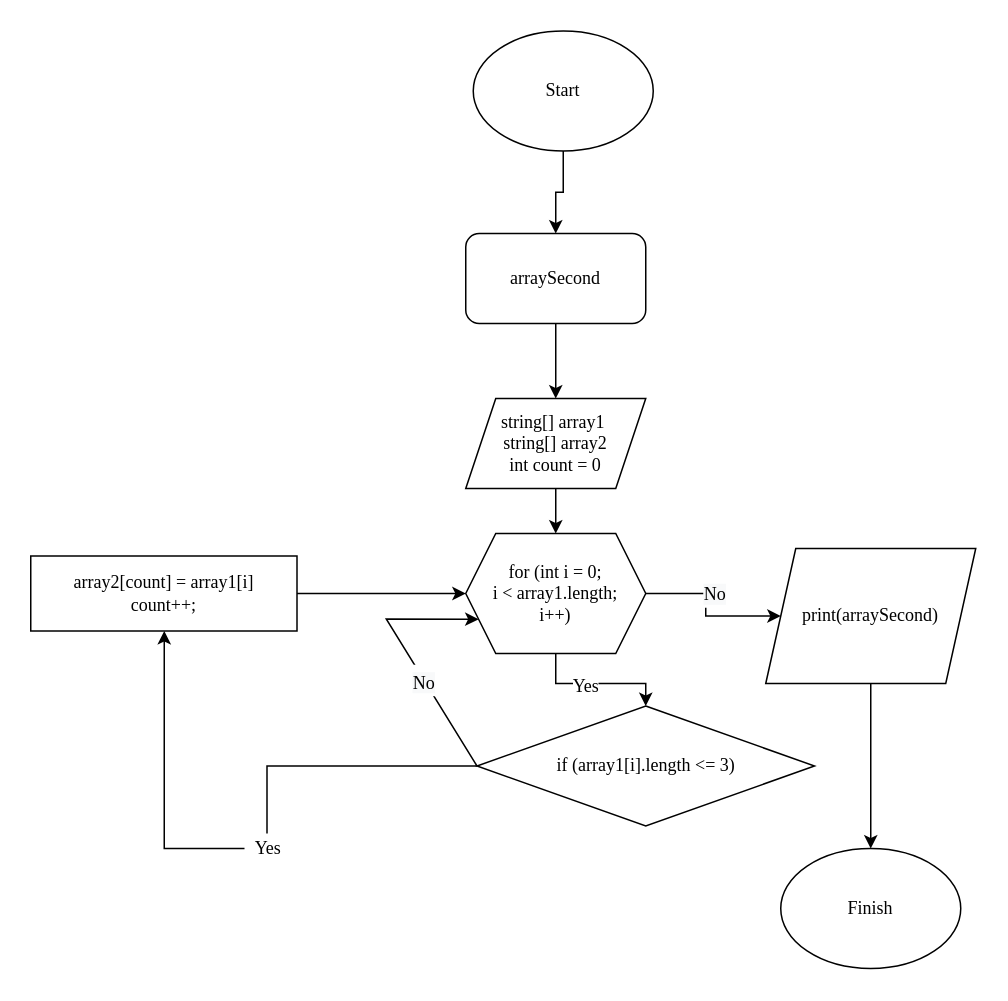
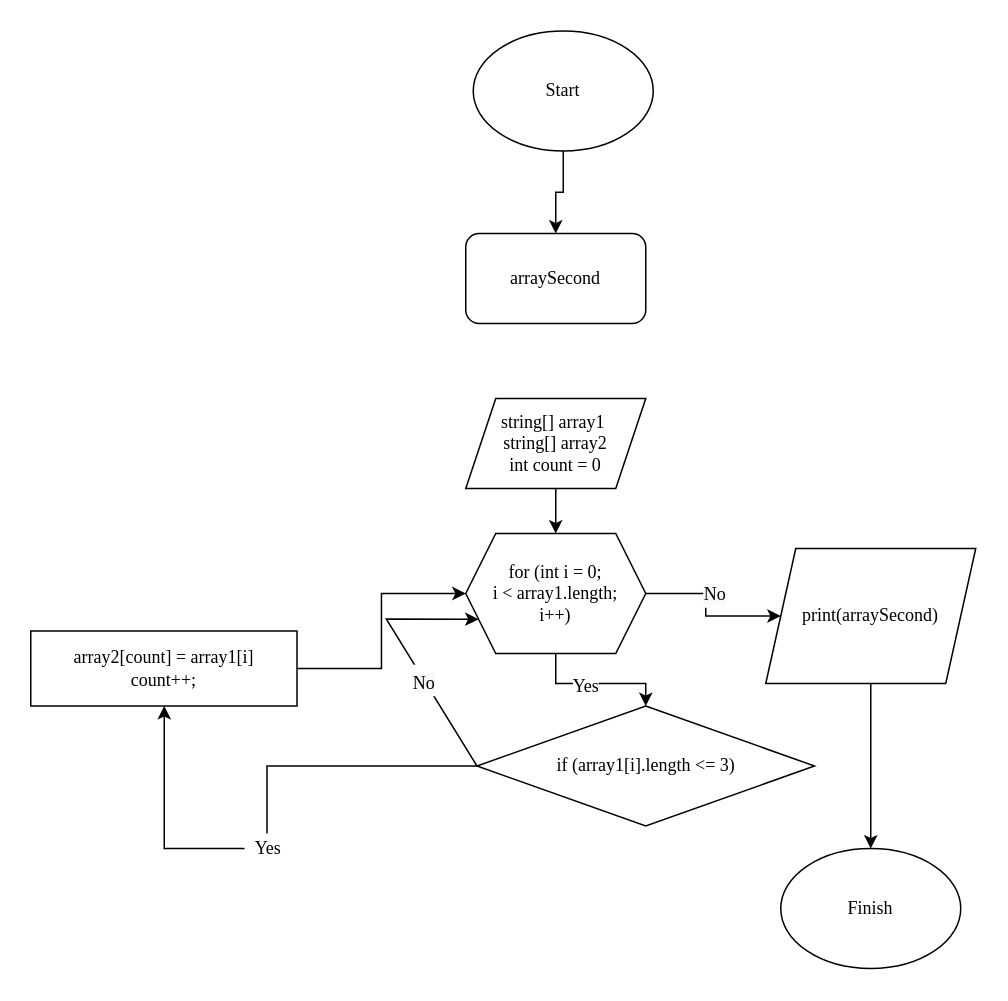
edge "arraySecond" -> "string[] array1 string[] array2 int count = 0": removed
node "array2[count] = array1[i] count++;": moved (164, 593) -> (164, 668)
